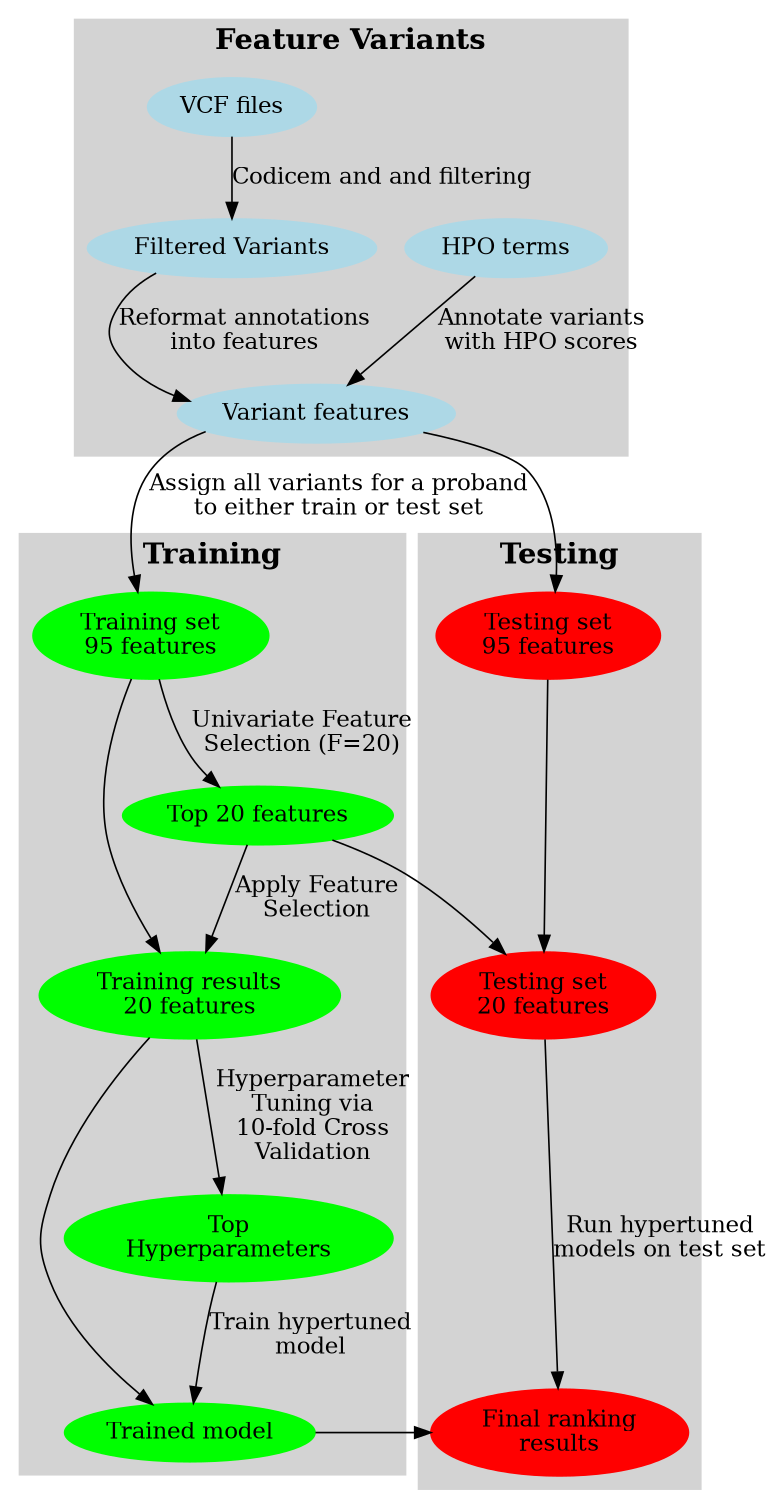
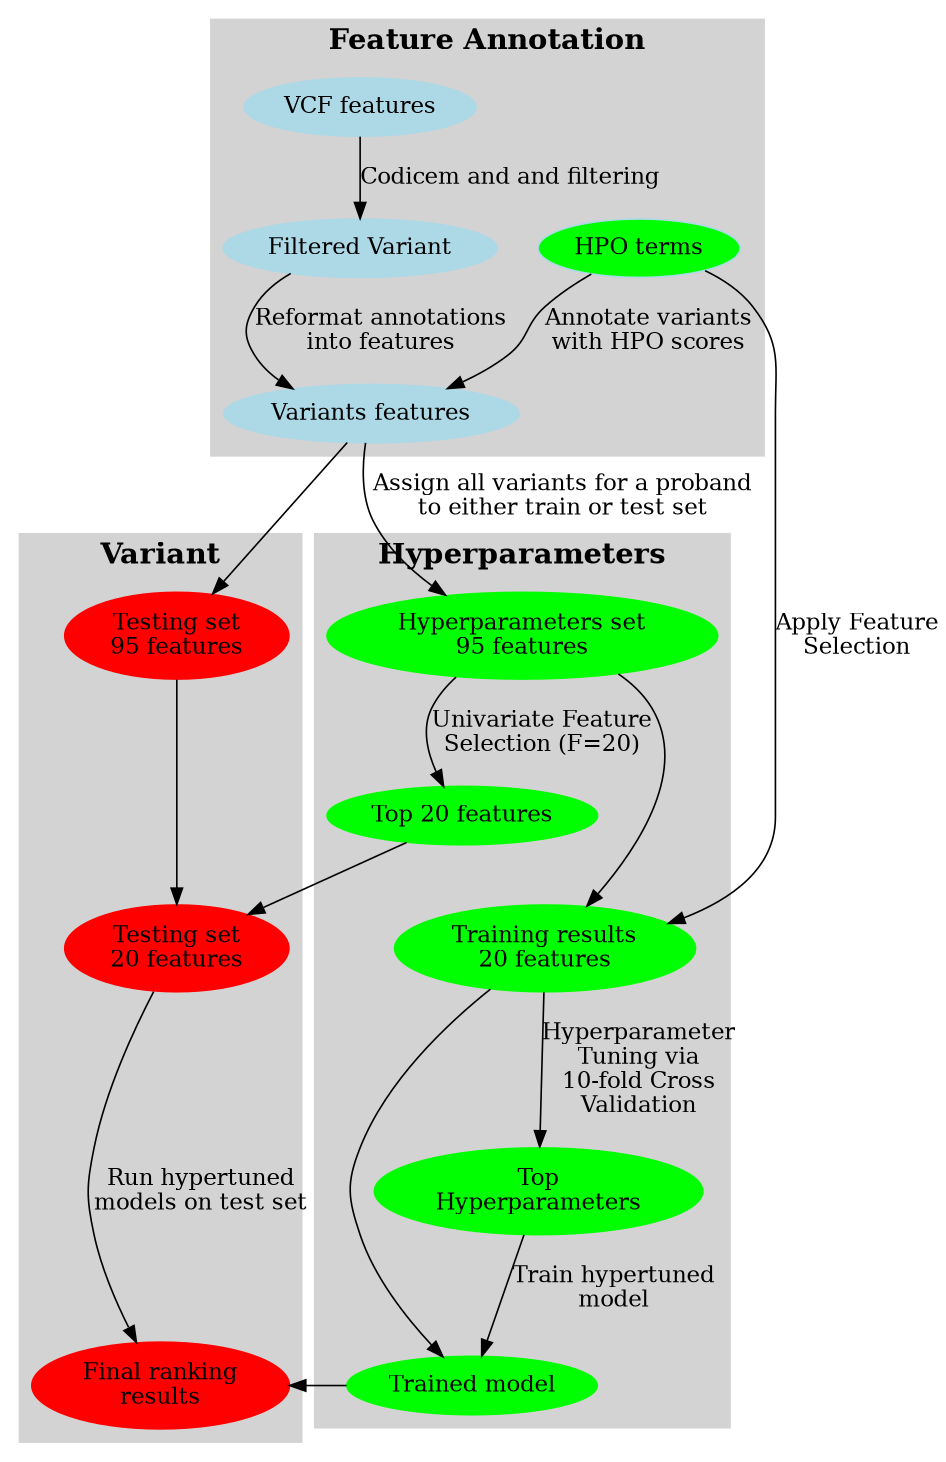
cluster "Feature Variants": label "Feature Variants" -> "Feature Annotation"
node "VCF files": label "VCF files" -> "VCF features"
node "Filtered Variants": label "Filtered Variants" -> "Filtered Variant"
node "HPO terms": fillcolor lightblue -> green
node "Variant features": label "Variant features" -> "Variants features"
cluster "Training": label "Training" -> "Hyperparameters"
cluster "Testing": label "Testing" -> "Variant"
node "Training set 95 features": label "Training set 95 features" -> "Hyperparameters set 95 features"
edge "Top 20 features" -> "Training results 20 features": now "HPO terms" -> "Training results 20 features"
